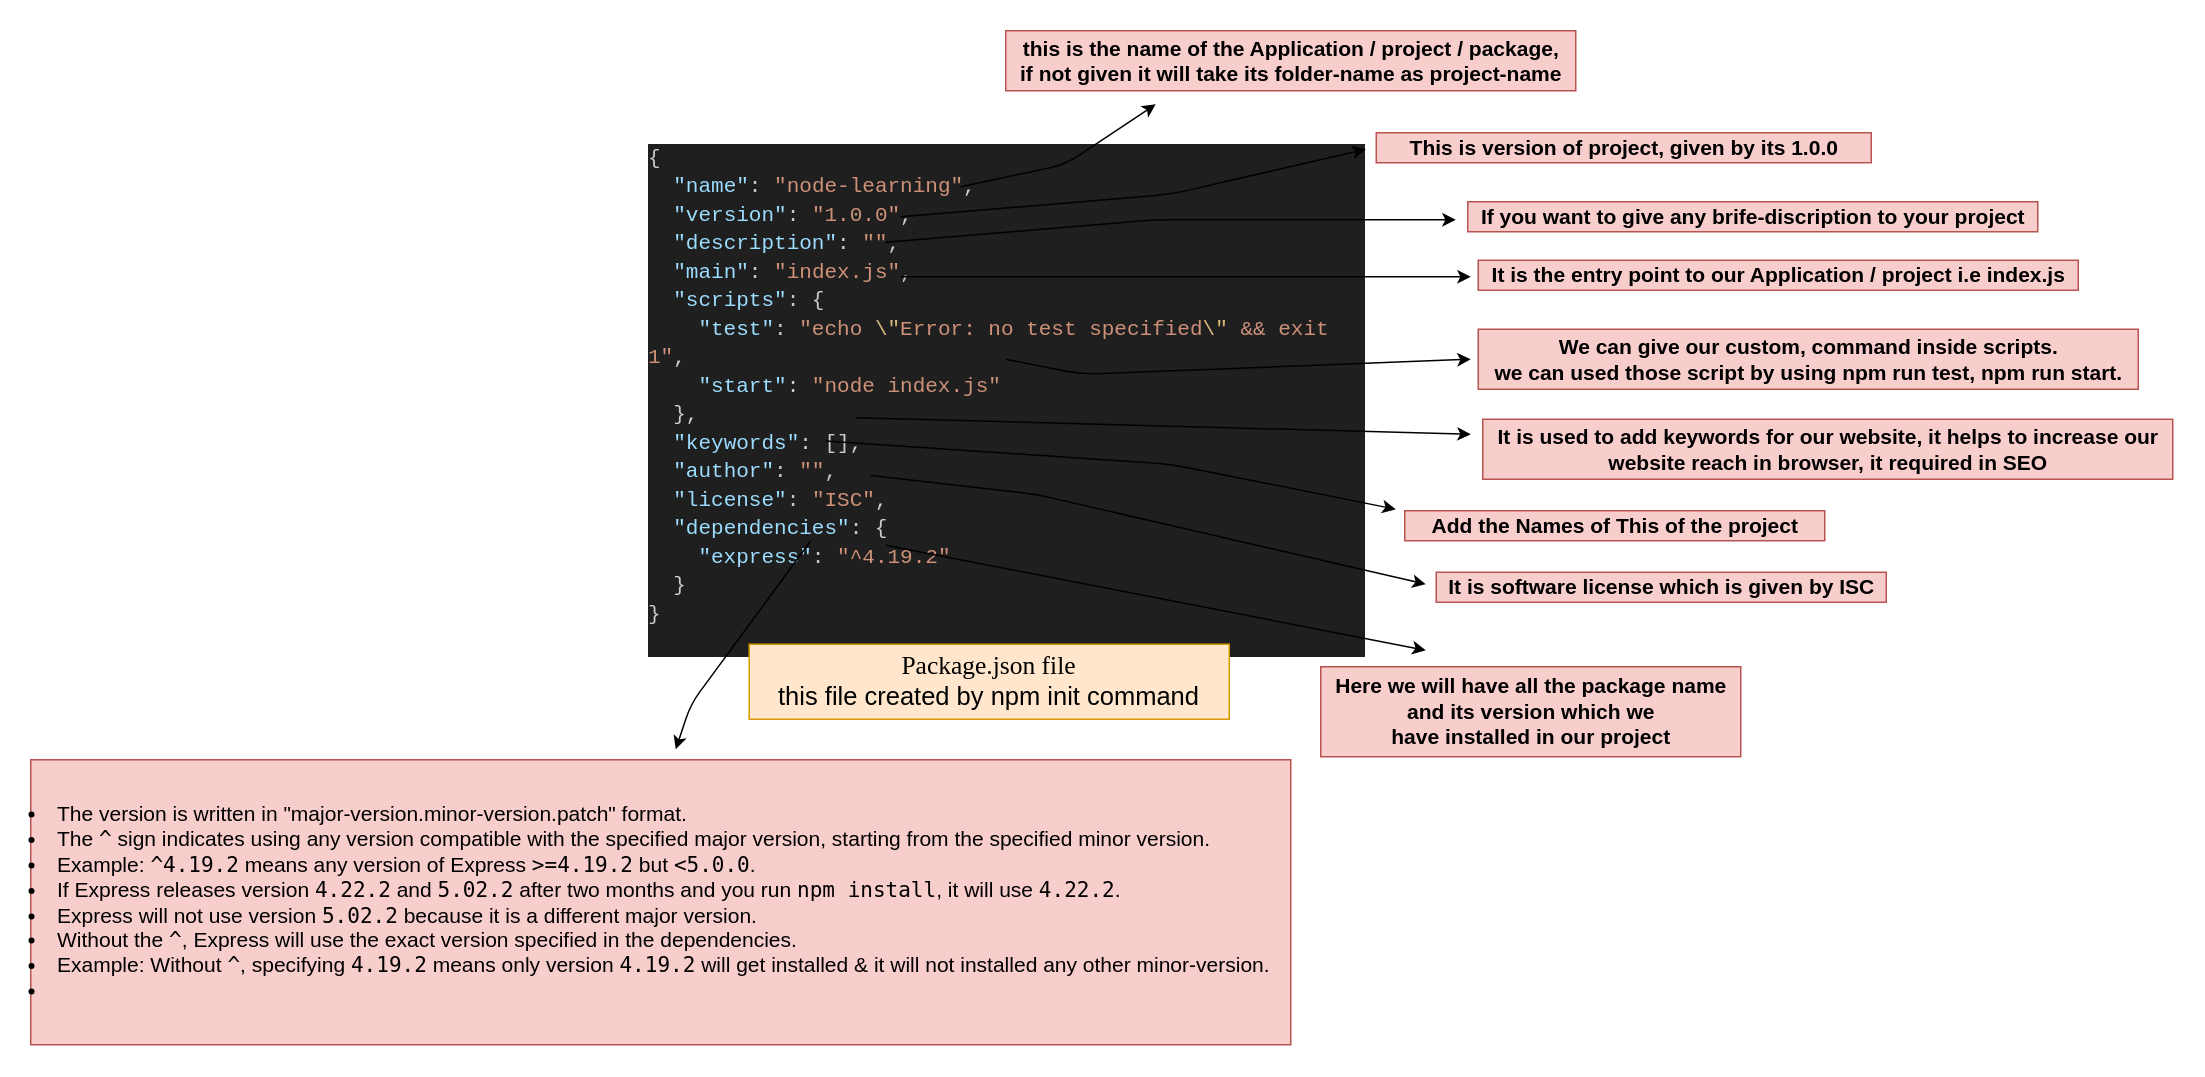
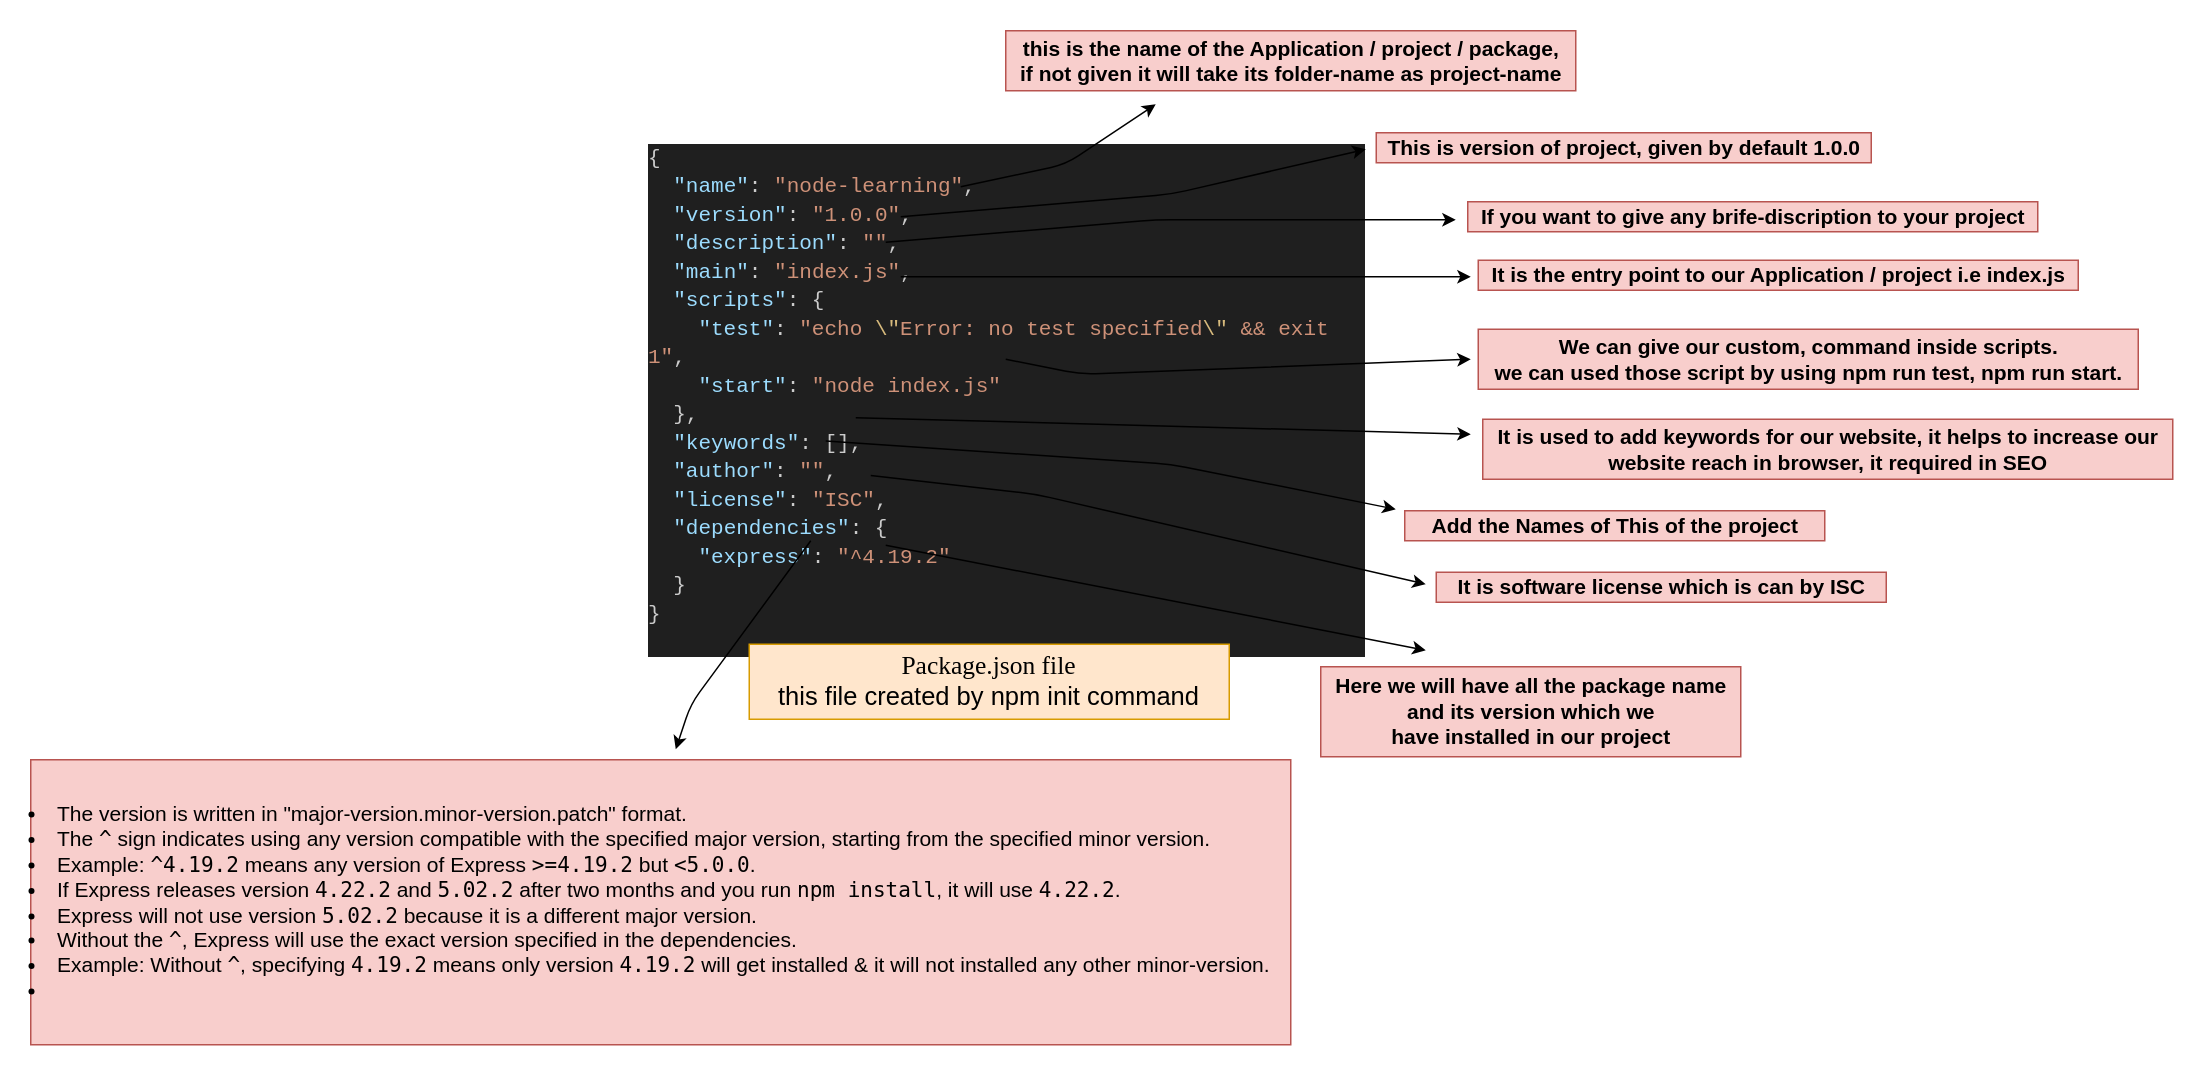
node "This is version of project, given by its 1.0.0": label "This is version of project, given by its 1.0.0" -> "This is version of project, given by default 1.0.0"
node "It is software license which is given by ISC": label "It is software license which is given by ISC" -> "It is software license which is can by ISC"
